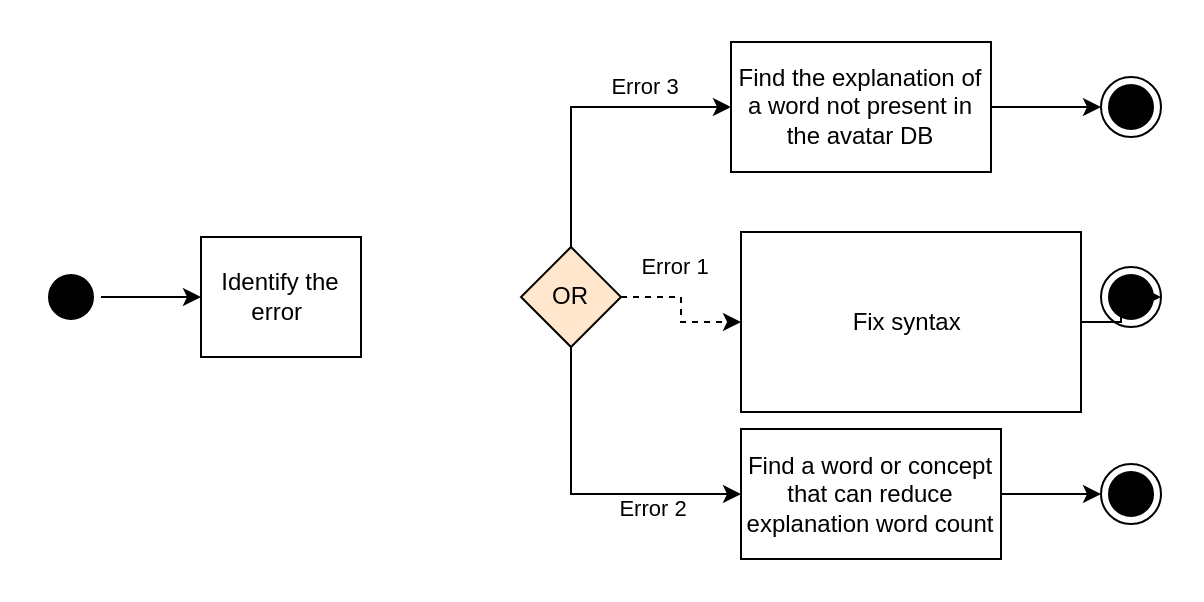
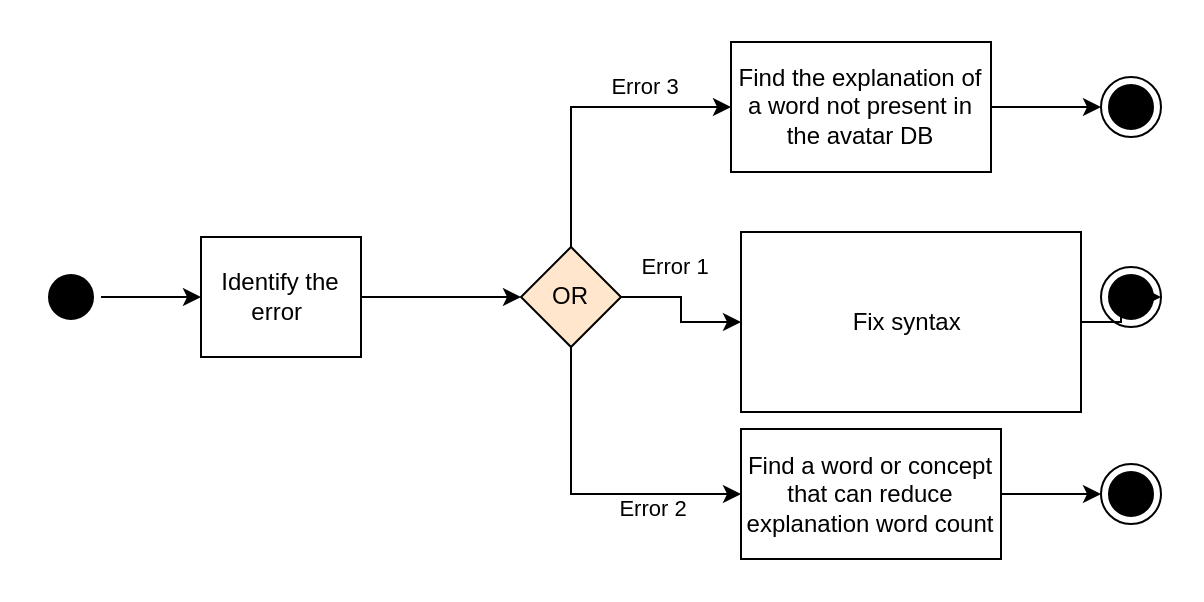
edge "Identify the error" -> "OR": added
edge "OR" -> "Fix syntax": style dashed -> solid
